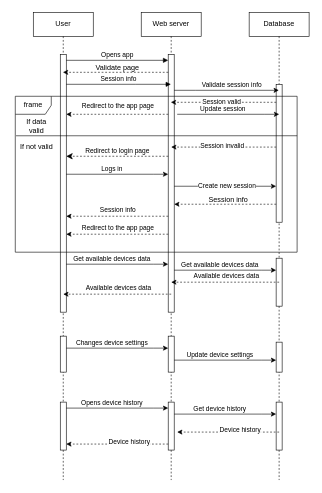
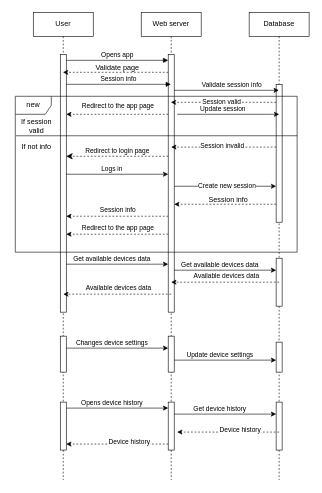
node "frame": label "frame" -> "new"
node "If data valid": label "If data valid" -> "If session valid"
node "If not valid": label "If not valid" -> "If not info"
